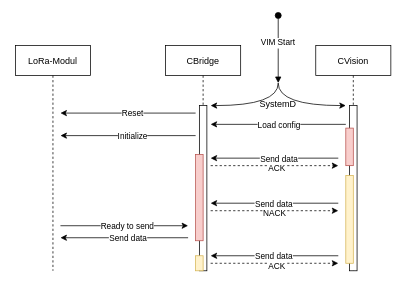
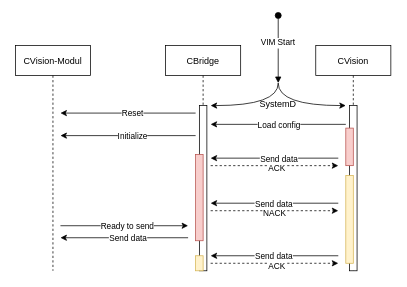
node "LoRa-Modul": label "LoRa-Modul" -> "CVision-Modul"
